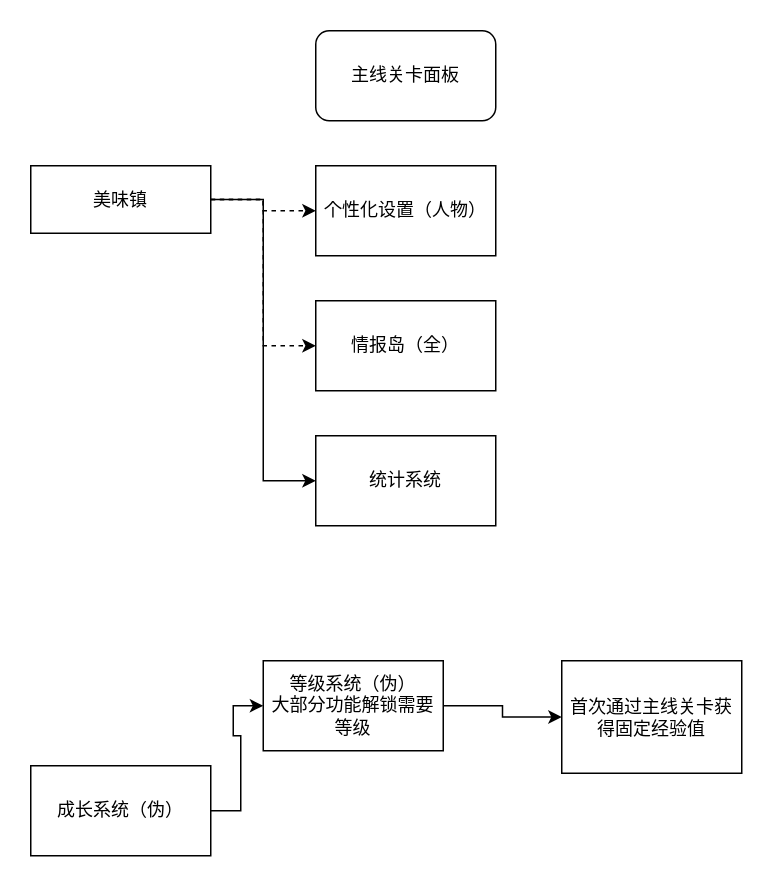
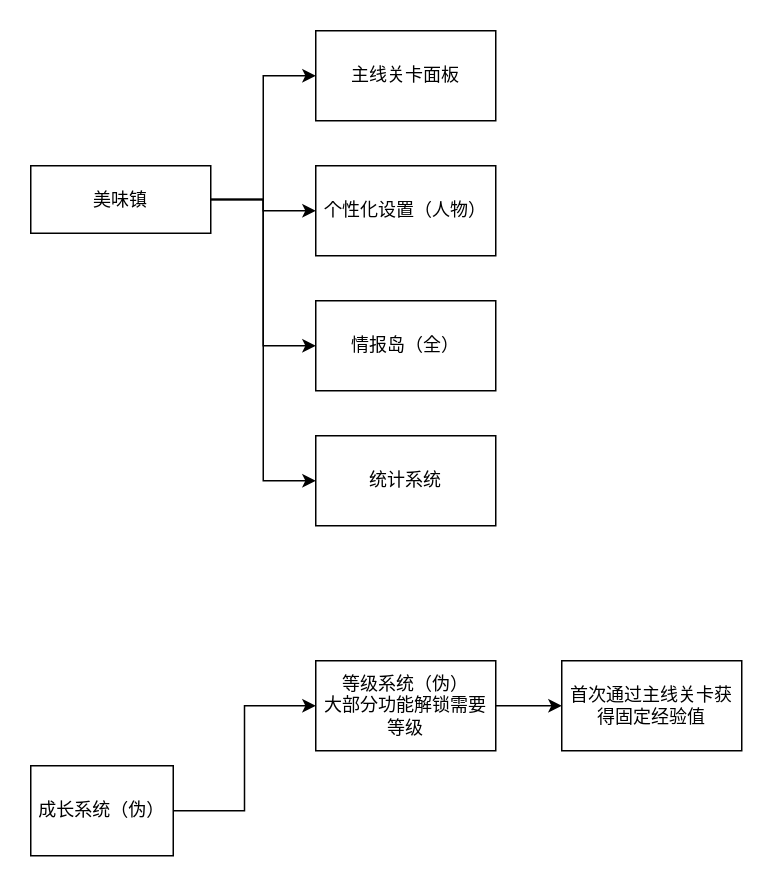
node "主线关卡面板": shape rounded rectangle -> rectangle
edge "美味镇" -> "主线关卡面板": added
edge "美味镇" -> "个性化设置（人物）": style dashed -> solid
edge "美味镇" -> "情报岛（全）": style dashed -> solid
node "等级系统（伪） 大部分功能解锁需要等级": moved (353, 706) -> (406, 706)
node "首次通过主线关卡获得固定经验值": size 180x113 -> 180x90
node "成长系统（伪）": size 180x90 -> 143x90
